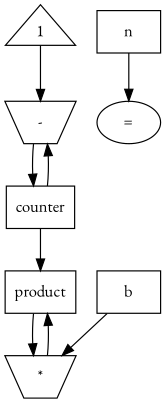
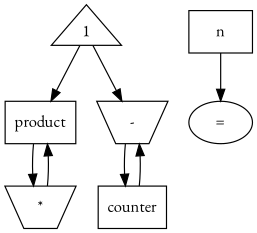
edge "counter" -> "product": now "1" -> "product"
node "b": removed
